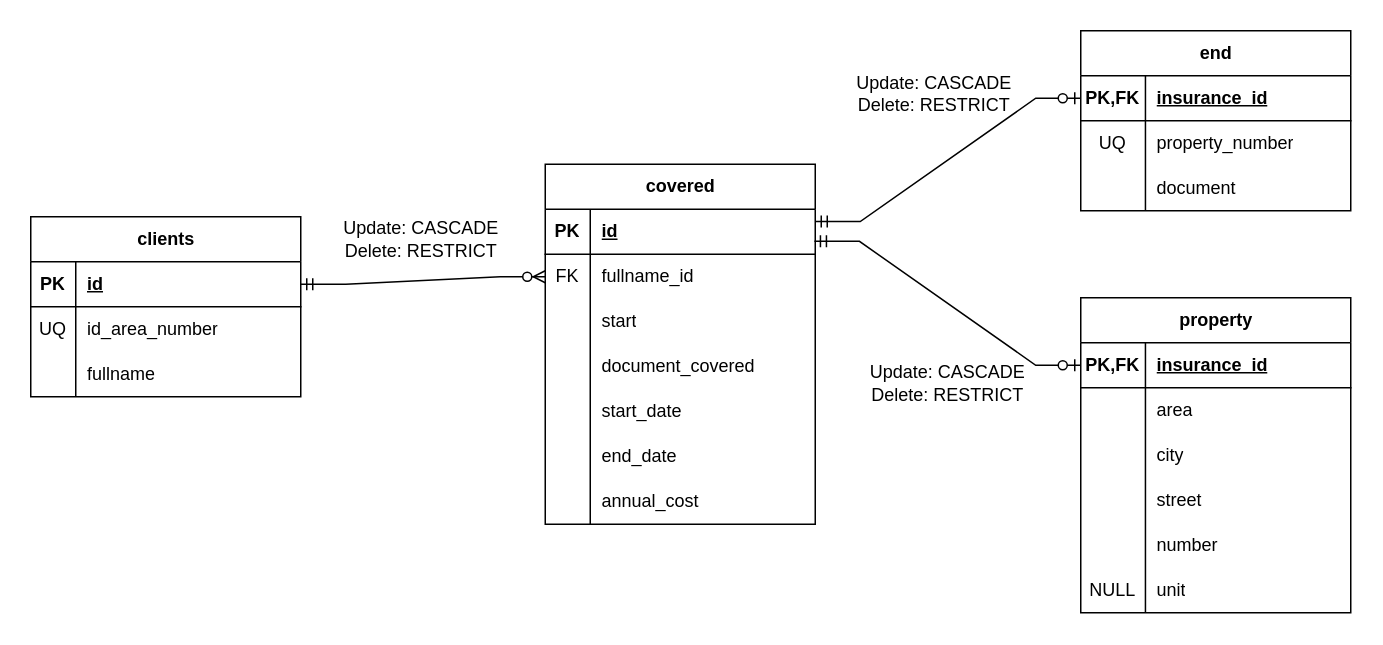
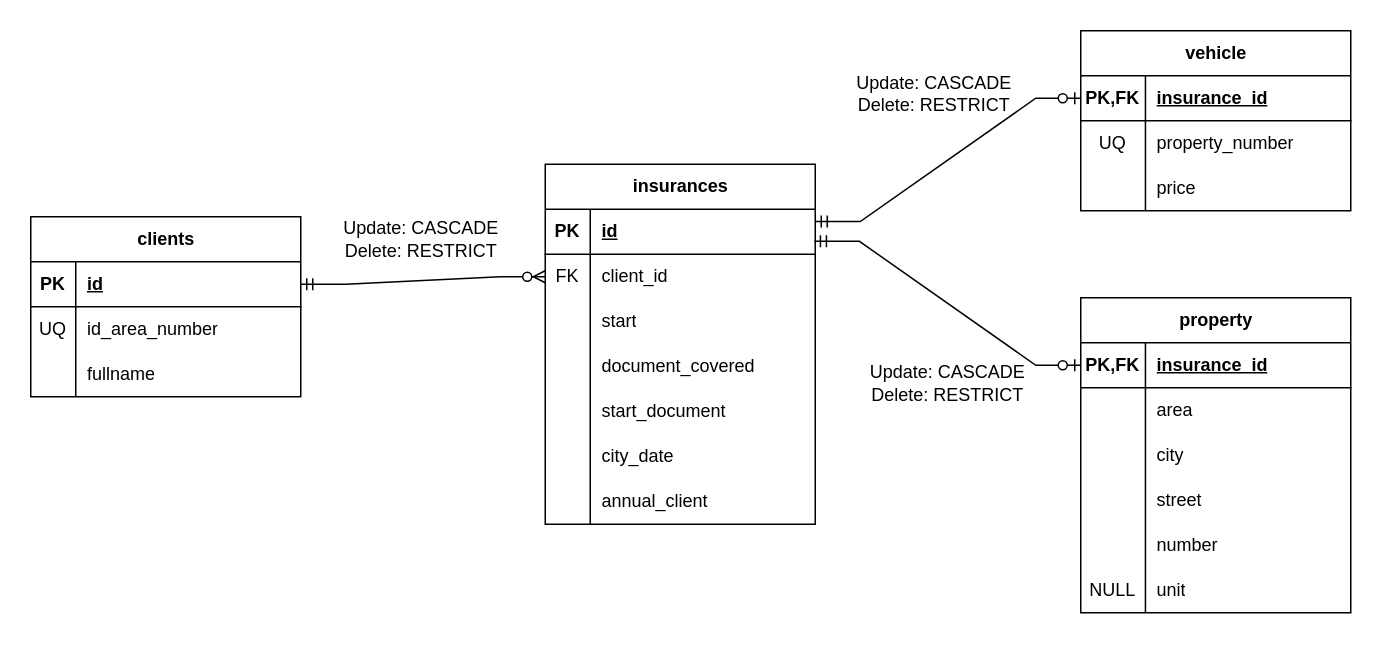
node "end": label "end" -> "vehicle"
node "covered": label "covered" -> "insurances"
node "document": label "document" -> "price"
node "fullname_id": label "fullname_id" -> "client_id"
node "start_date": label "start_date" -> "start_document"
node "end_date": label "end_date" -> "city_date"
node "annual_cost": label "annual_cost" -> "annual_client"
